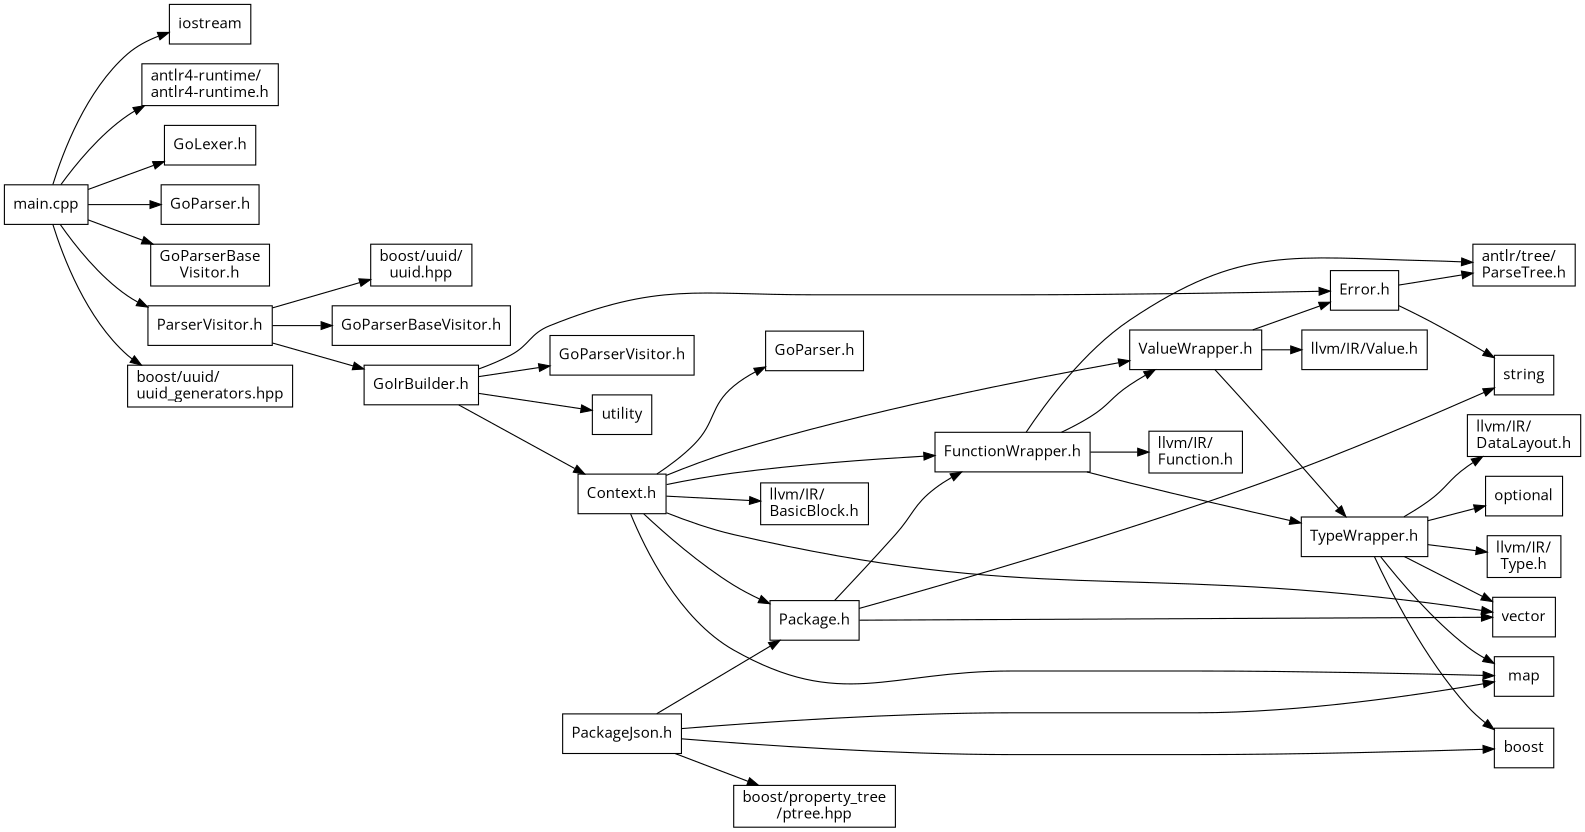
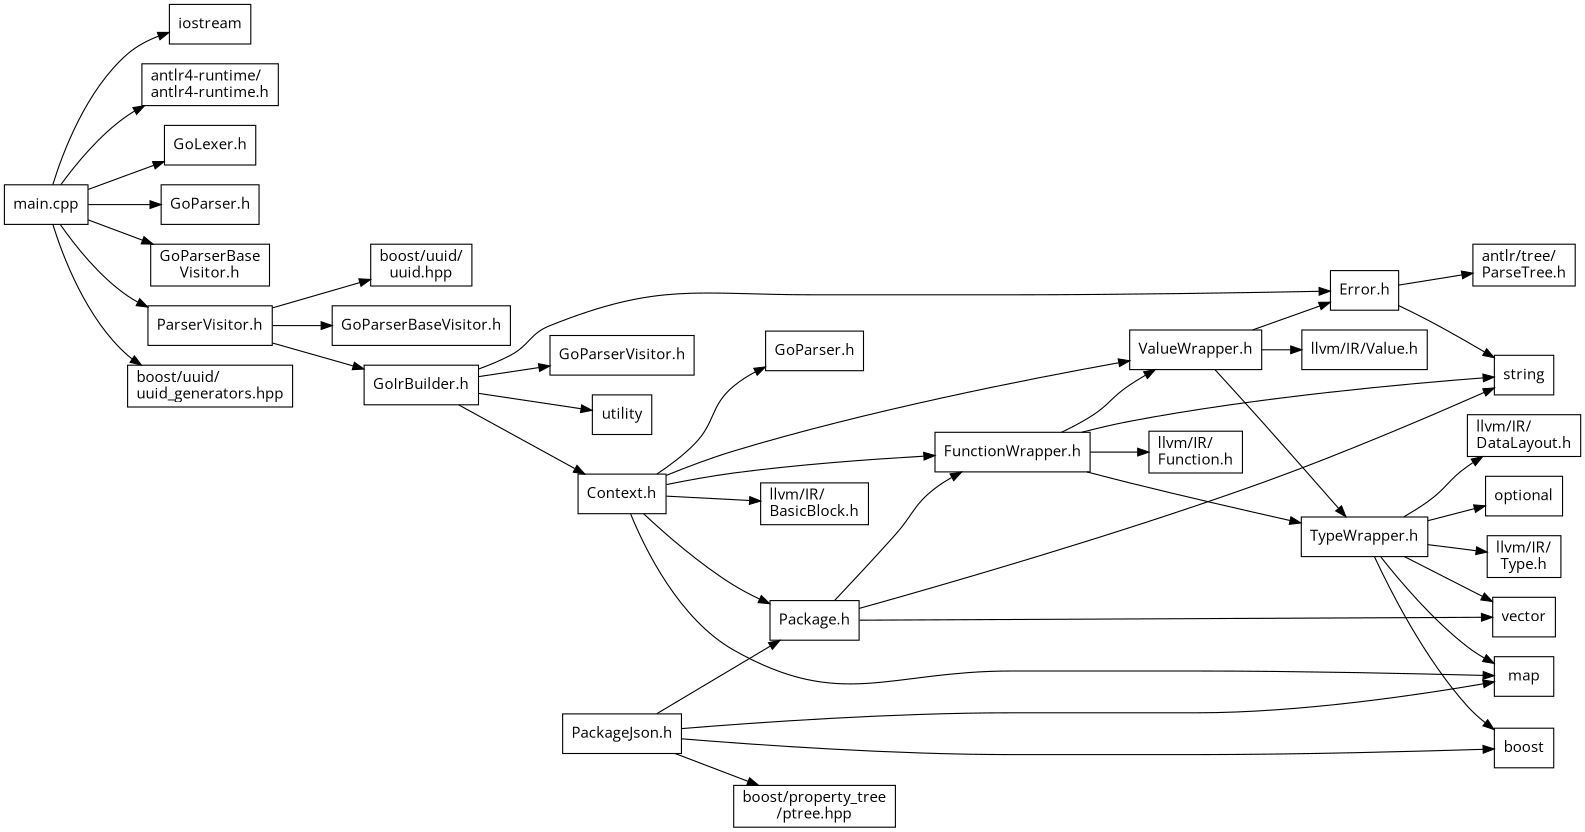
edge "FunctionWrapper.h" -> "antlr/tree/ ParseTree.h": now "FunctionWrapper.h" -> "string"
edge "Context.h" -> "vector": removed
